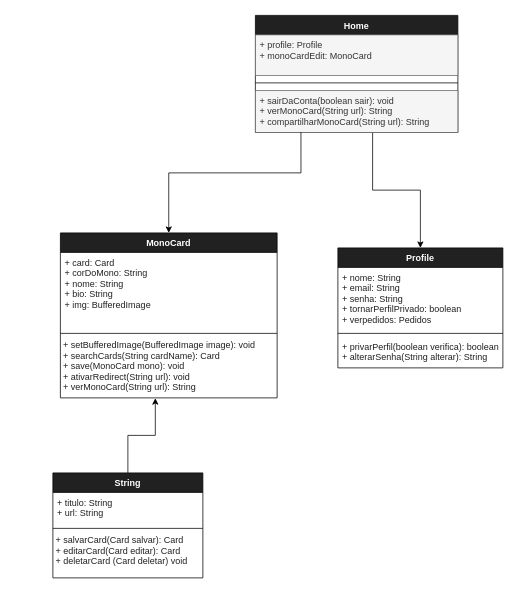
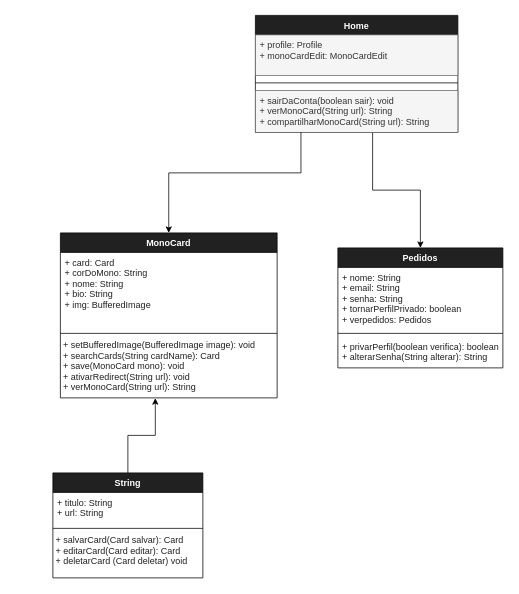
node "+ profile: Profile + monoCardEdit: MonoCard": label "+ profile: Profile + monoCardEdit: MonoCard" -> "+ profile: Profile + monoCardEdit: MonoCardEdit"
node "Profile": label "Profile" -> "Pedidos"
